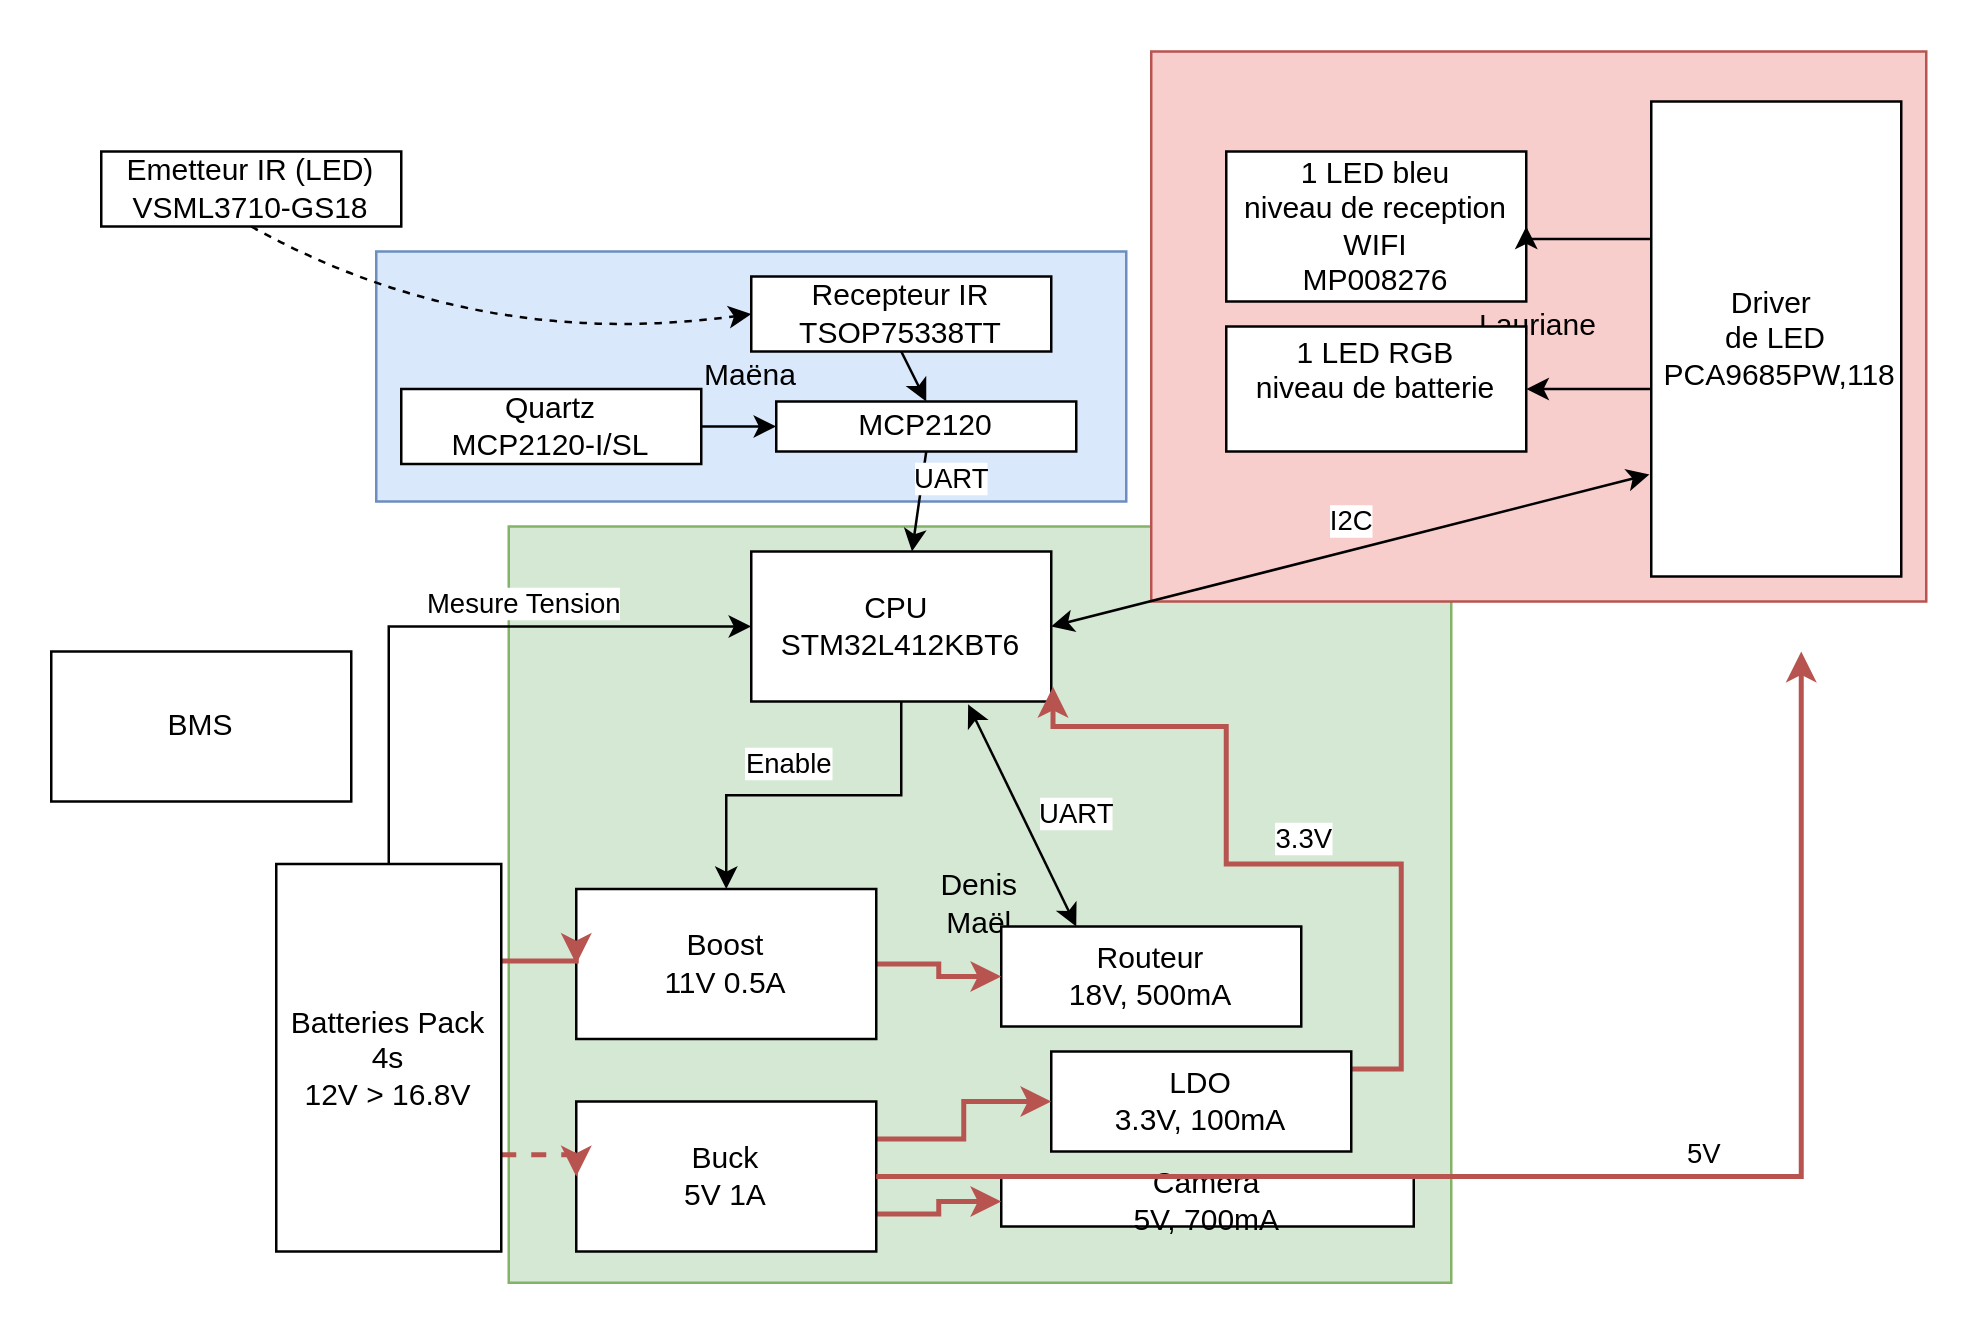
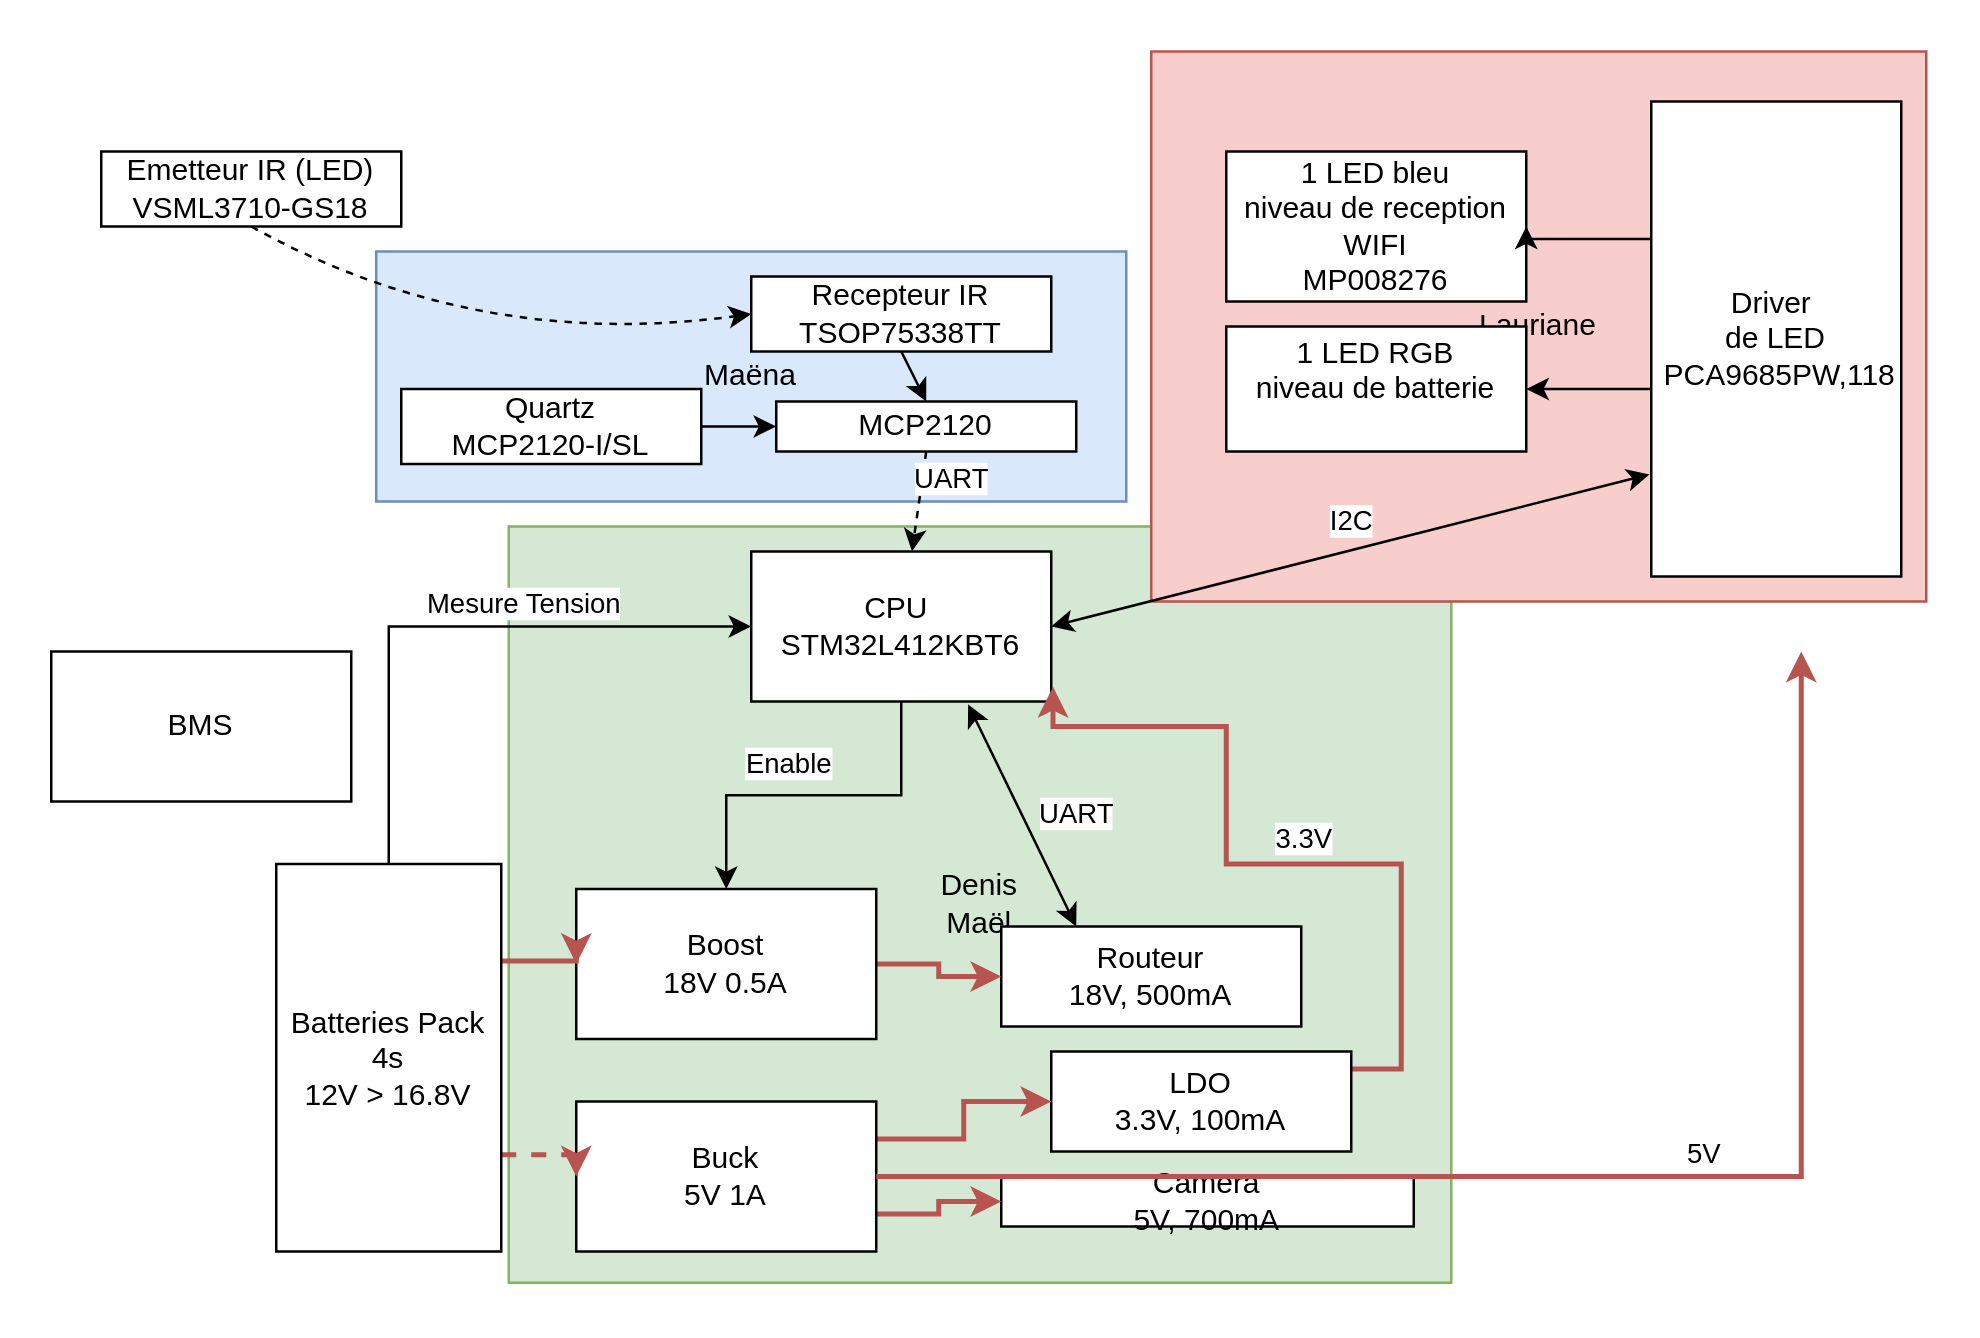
edge "MCP2120" -> "CPU STM32L412KBT6": style solid -> dashed
node "Boost 11V 0.5A": label "Boost 11V 0.5A" -> "Boost 18V 0.5A"
